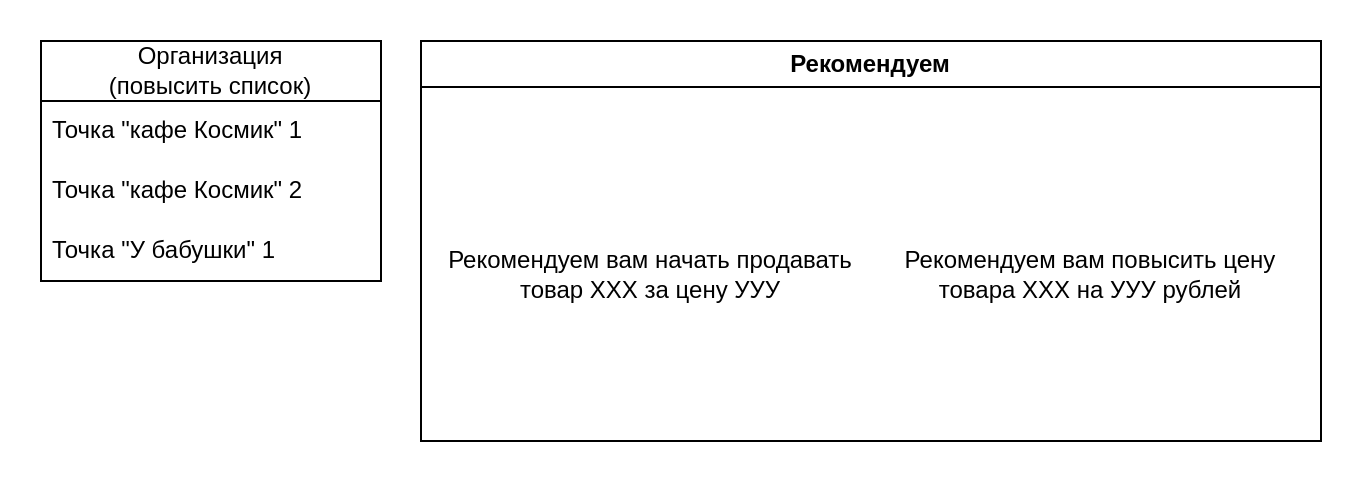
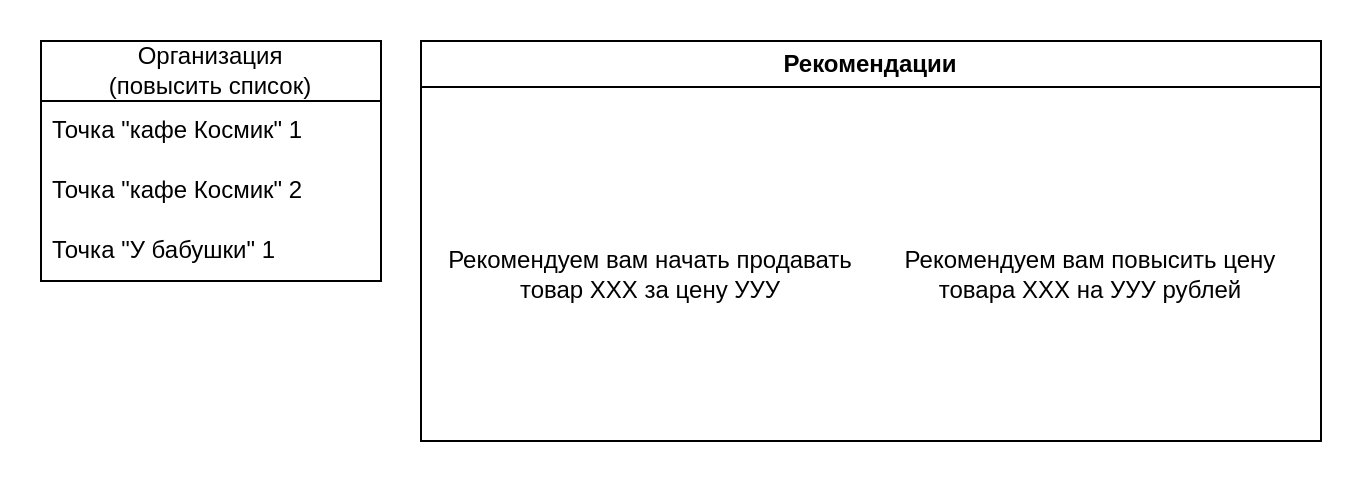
node "Рекомендуем": label "Рекомендуем" -> "Рекомендации"
